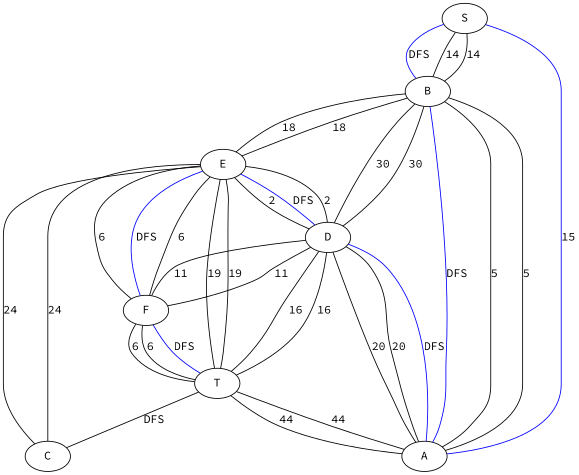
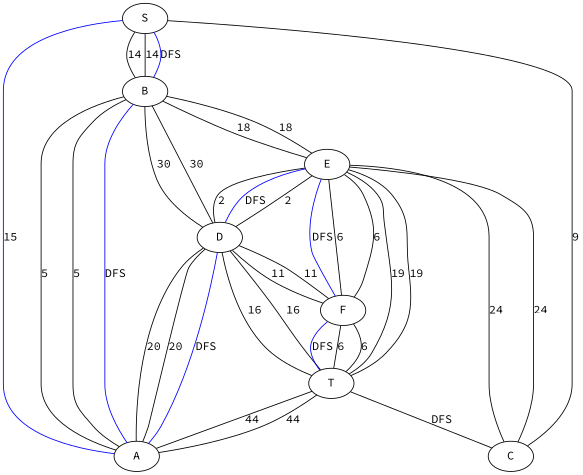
edge "S" -- "C": added, label "9"
